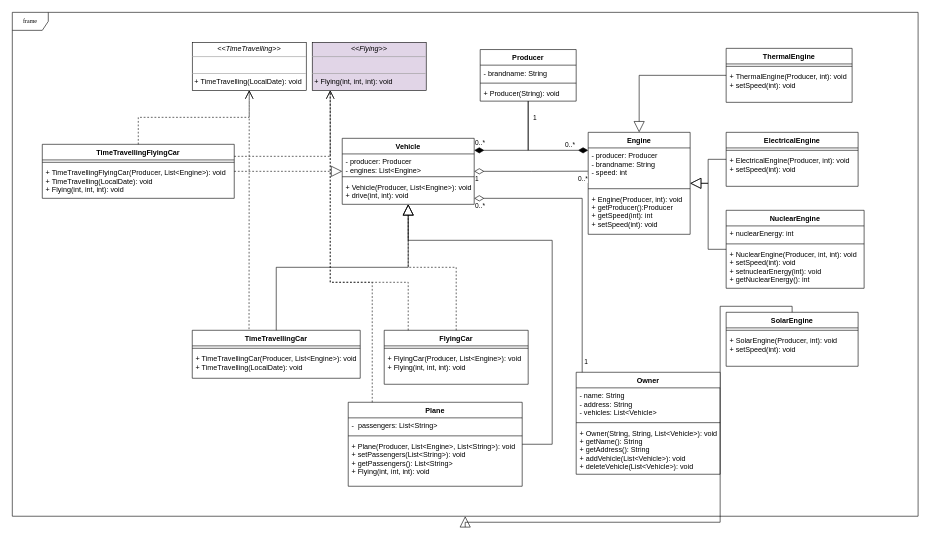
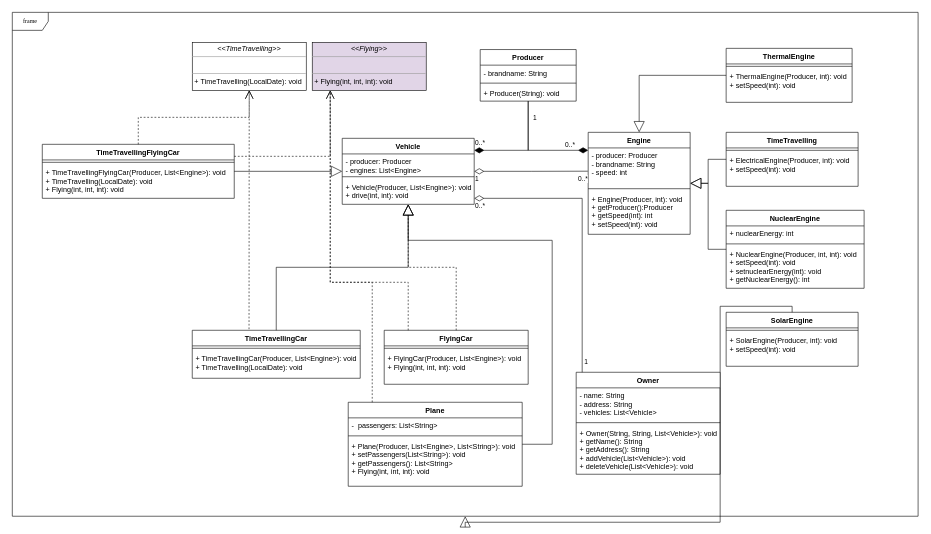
node "ElectricalEngine": label "ElectricalEngine" -> "TimeTravelling"
edge "TimeTravellingFlyingCar" -> "Vehicle": style dashed -> solid
